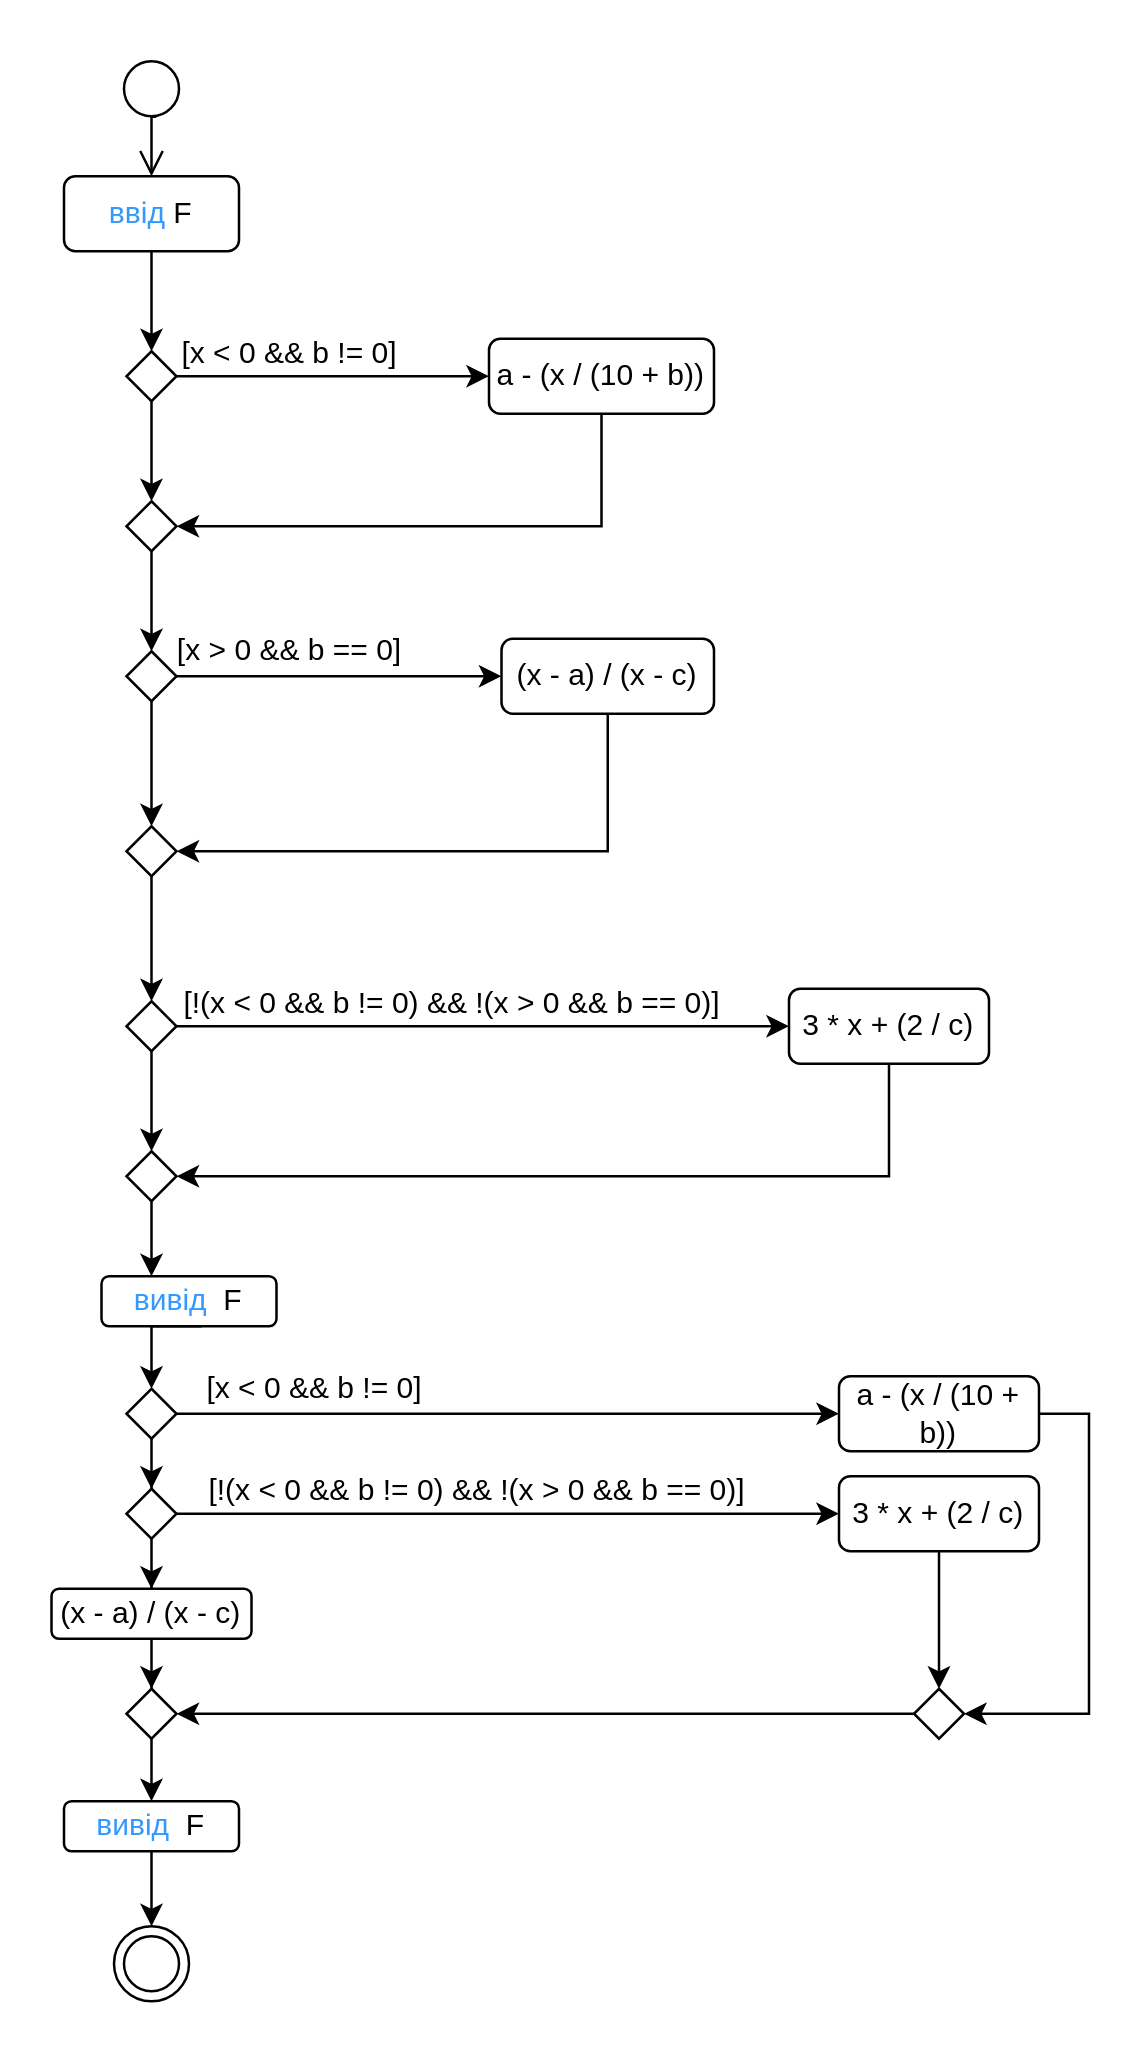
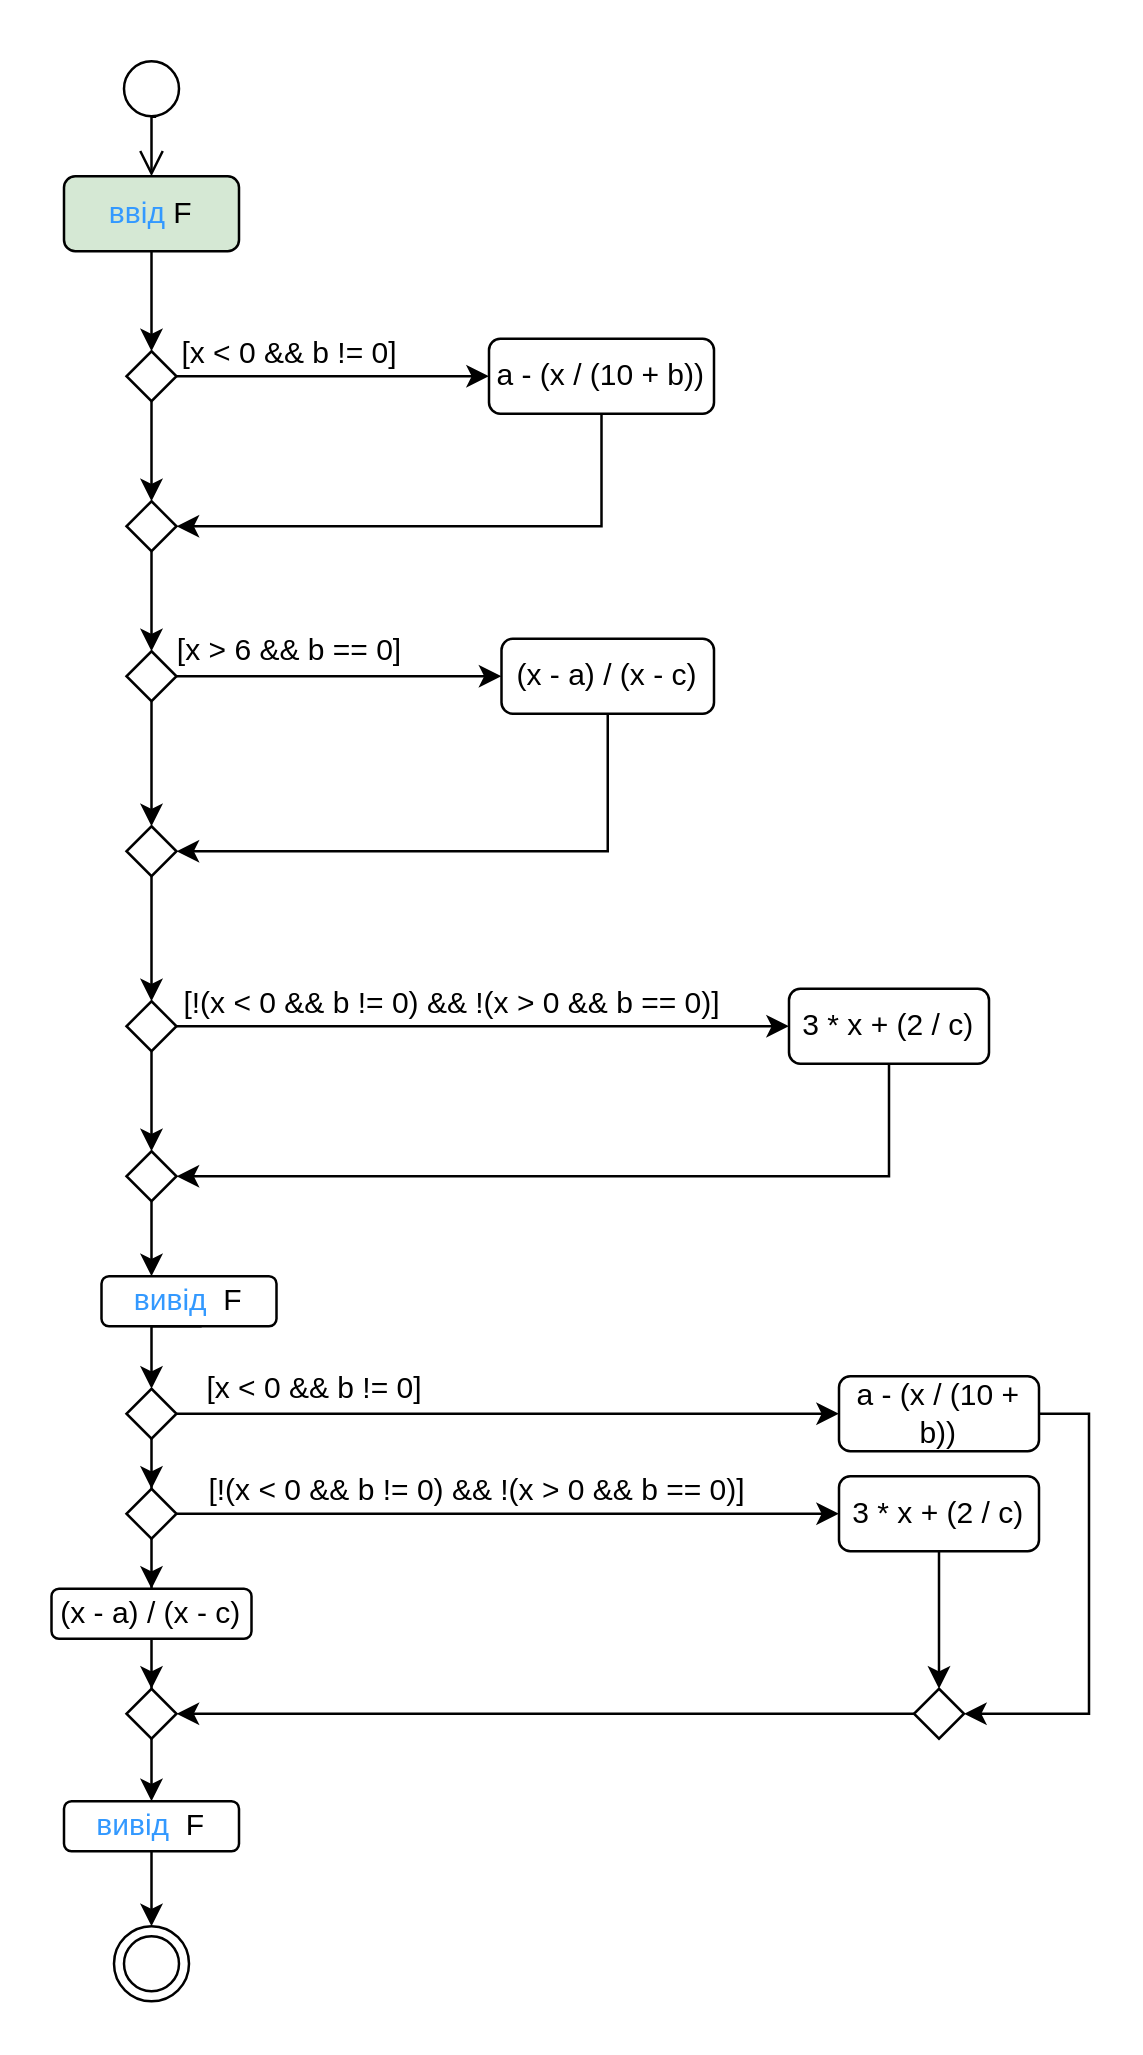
node "ввід F": fillcolor #ffffff -> #d5e8d4
node "[x > 0 && b == 0]": label "[x > 0 && b == 0]" -> "[x > 6 && b == 0]"
